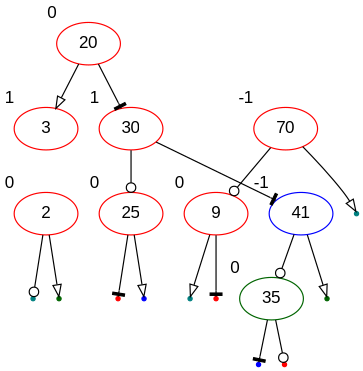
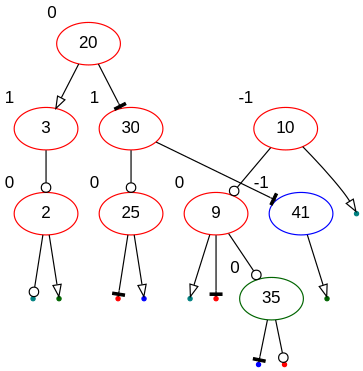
node "70 -1": label "70 -1" -> "10 -1"
edge "3 1" -> "2 0": added
edge "41 -1" -> "35 0": now "9 0" -> "35 0"
